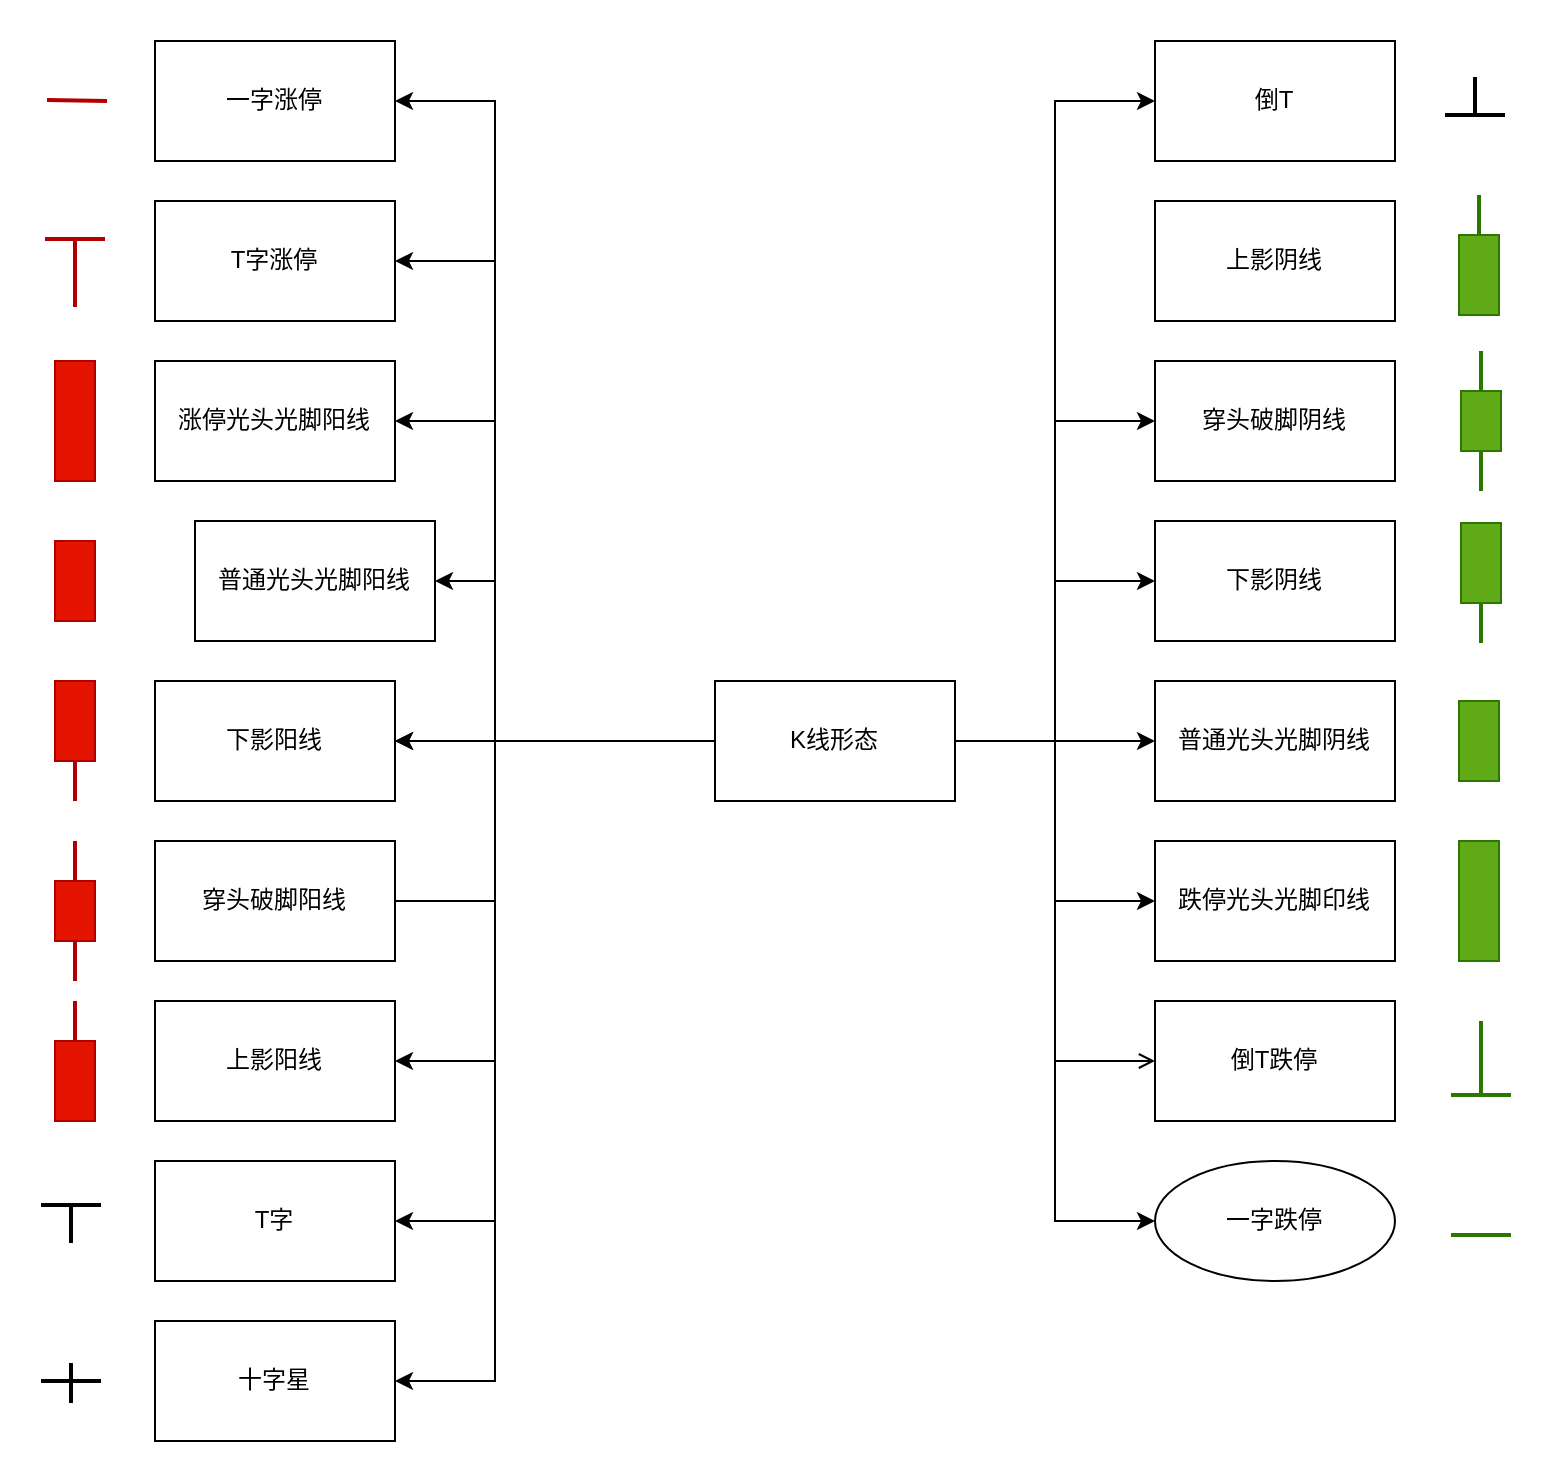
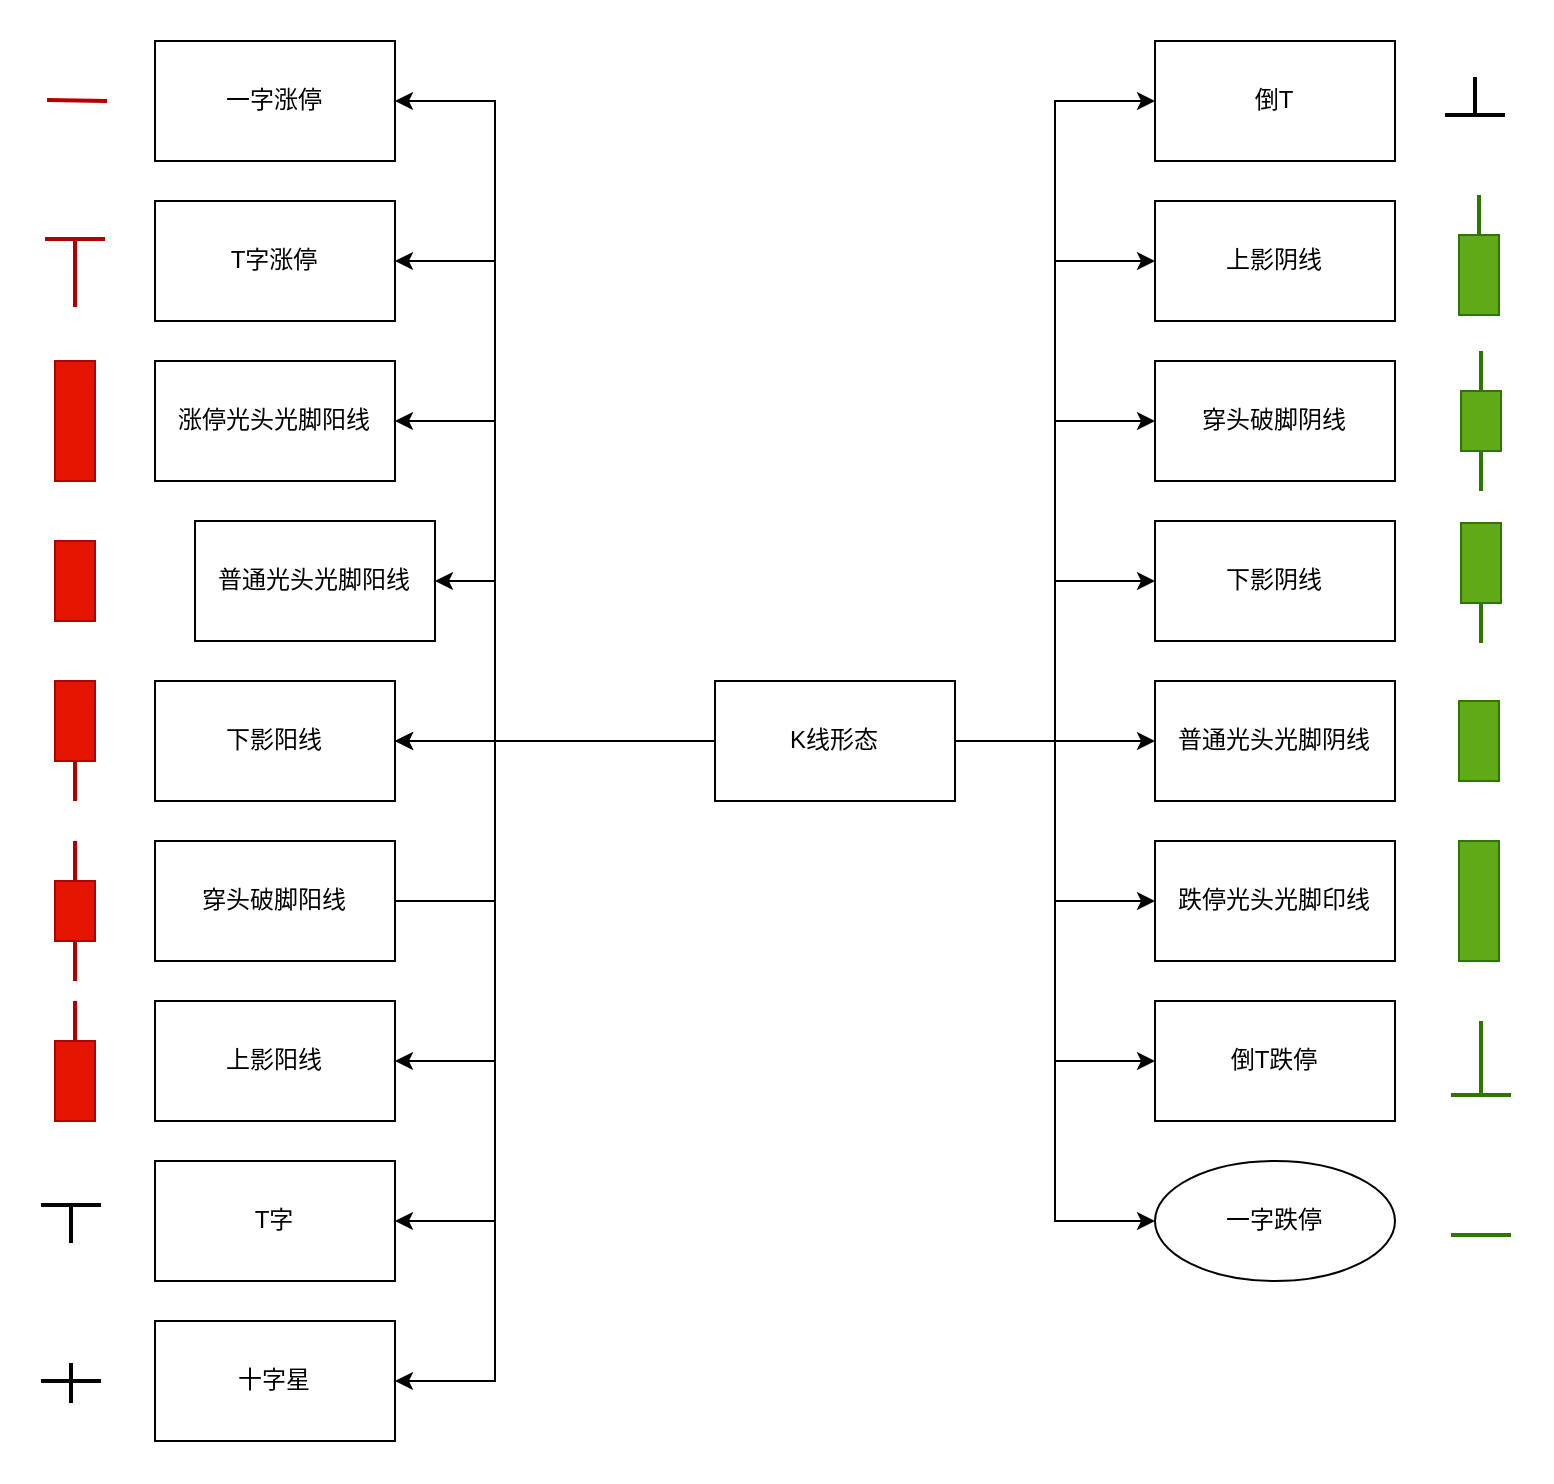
edge "K线形态" -> "上影阴线": added
edge "K线形态" -> "倒T跌停": arrowhead open -> classic
